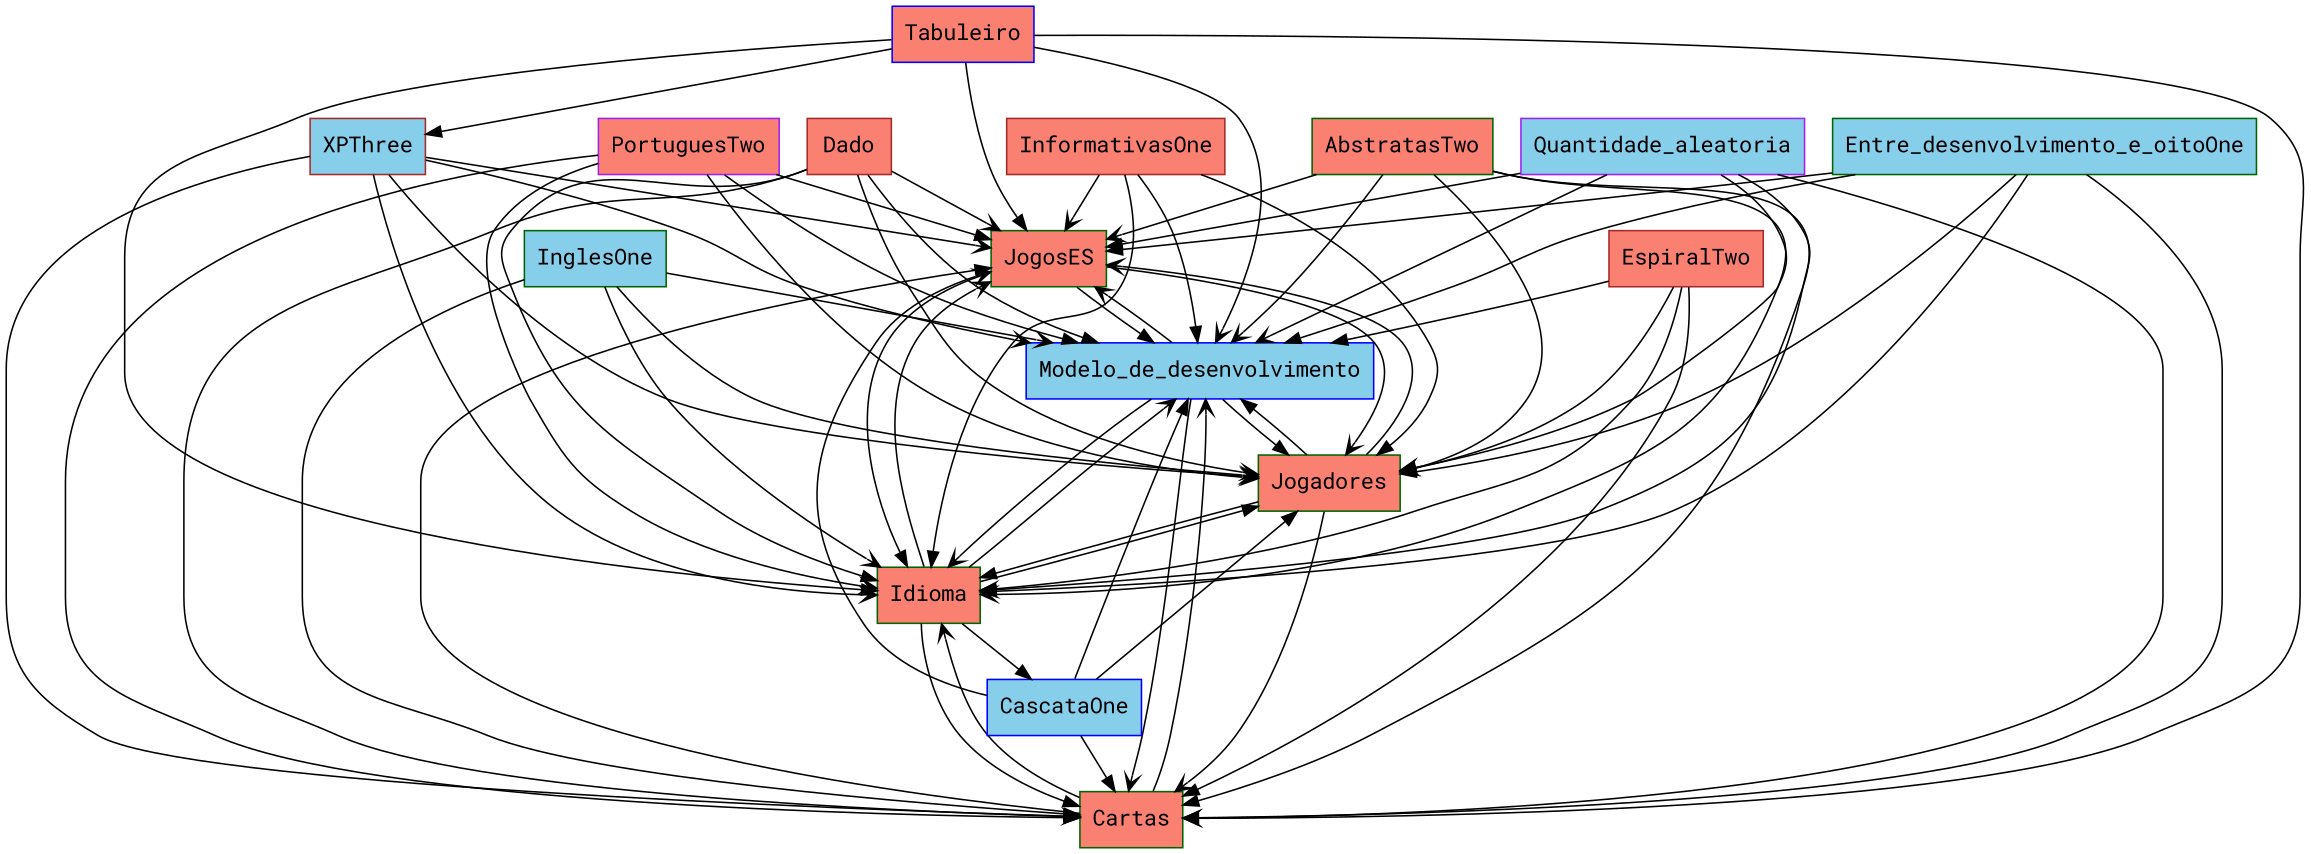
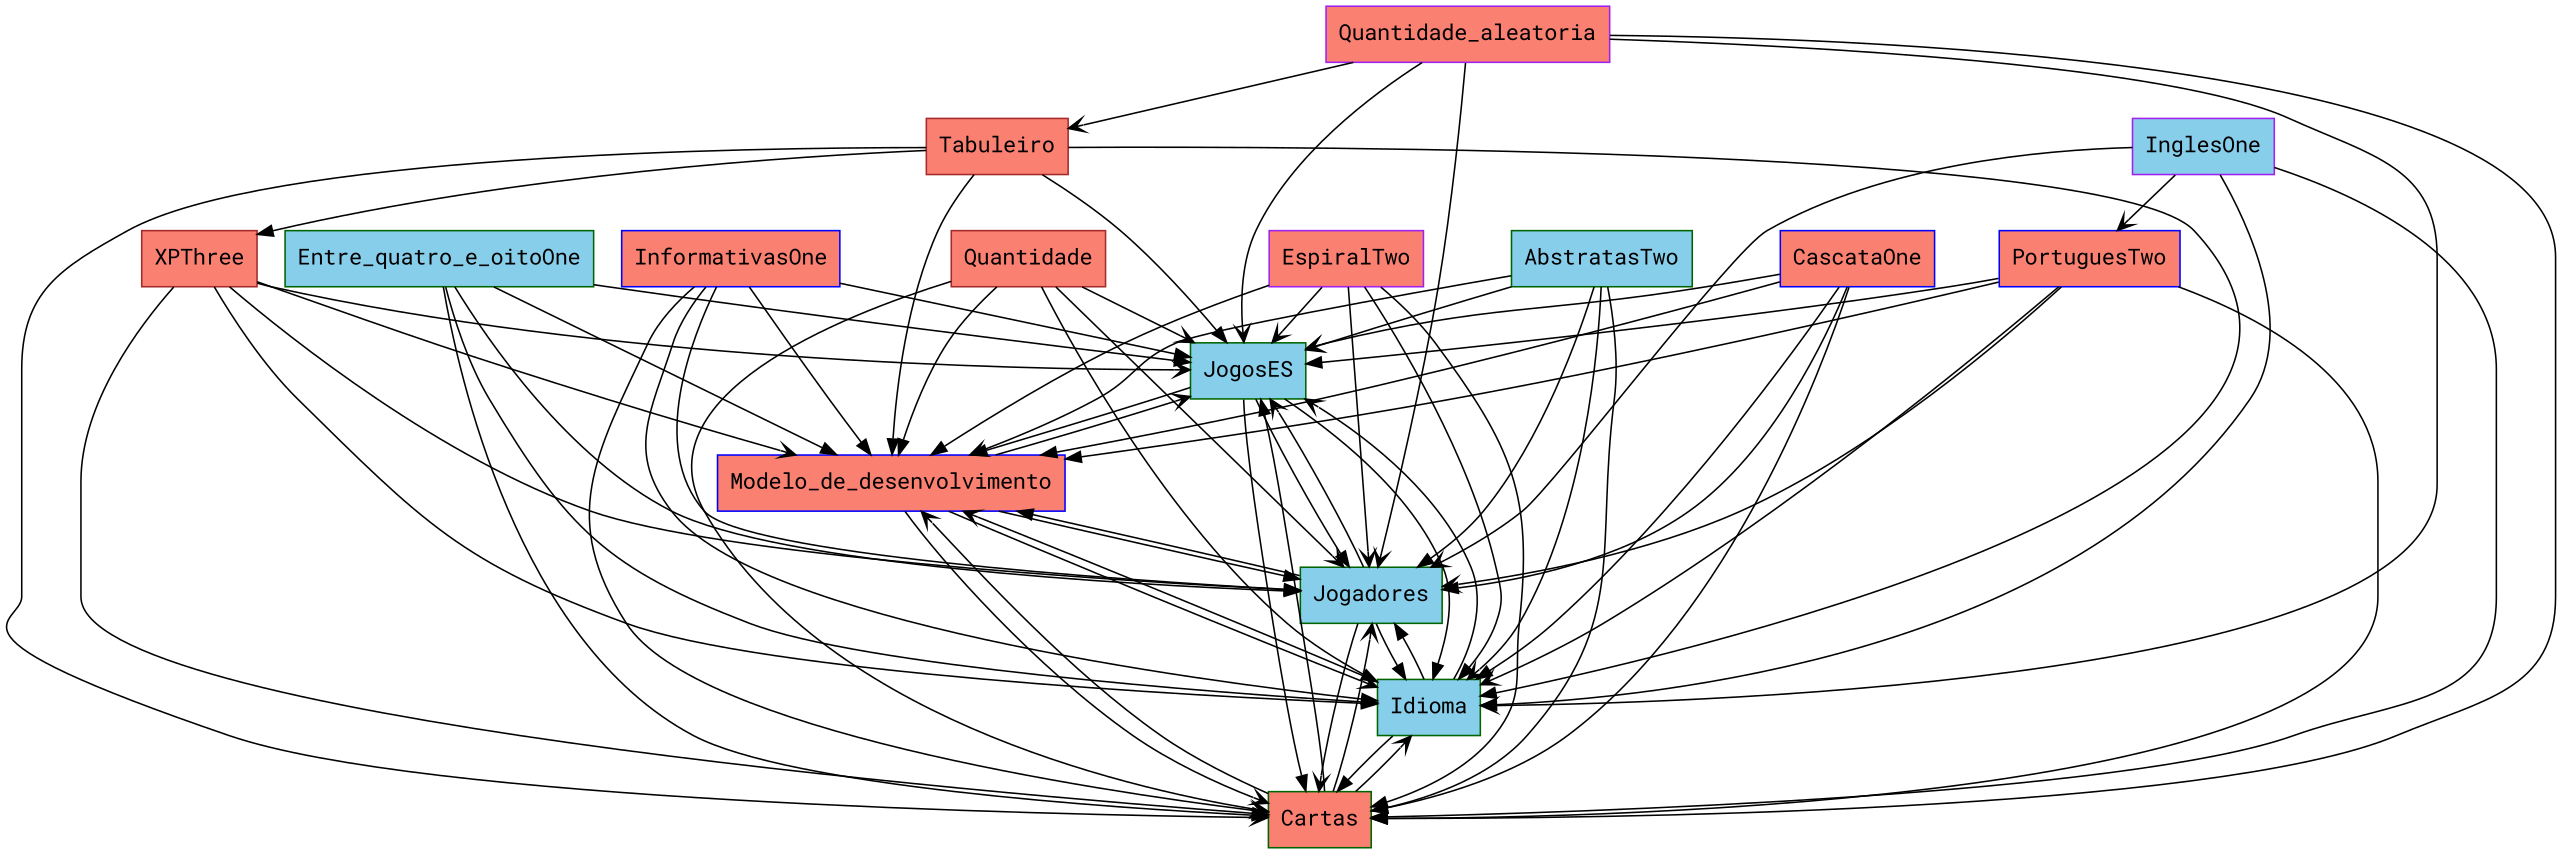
node "Tabuleiro": color blue -> brown
edge "Tabuleiro" -> "Modelo_de_desenvolvimento": arrowhead vee -> normal
node "XPThree": fillcolor skyblue -> salmon
node "PortuguesTwo": color purple -> blue
node "Dado": label "Dado" -> "Quantidade"
node "InformativasOne": color brown -> blue
node "AbstratasTwo": fillcolor salmon -> skyblue
node "Quantidade_aleatoria": fillcolor skyblue -> salmon
node "Entre_desenvolvimento_e_oitoOne": label "Entre_desenvolvimento_e_oitoOne" -> "Entre_quatro_e_oitoOne"
edge "InformativasOne" -> "JogosES": arrowhead vee -> normal
edge "Quantidade_aleatoria" -> "JogosES": arrowhead normal -> vee
edge "Quantidade_aleatoria" -> "Modelo_de_desenvolvimento": now "Quantidade_aleatoria" -> "Tabuleiro"
node "InglesOne": color darkgreen -> purple
node "JogosES": fillcolor salmon -> skyblue
node "EspiralTwo": color brown -> purple
edge "InglesOne" -> "Modelo_de_desenvolvimento": now "InglesOne" -> "PortuguesTwo"
edge "EspiralTwo" -> "JogosES": added
edge "JogosES" -> "Jogadores": arrowhead vee -> normal
node "Modelo_de_desenvolvimento": fillcolor skyblue -> salmon
edge "XPThree" -> "Jogadores": arrowhead vee -> normal
edge "InglesOne" -> "Idioma": arrowhead vee -> normal
node "Jogadores": fillcolor salmon -> skyblue
edge "XPThree" -> "Idioma": arrowhead vee -> normal
edge "JogosES" -> "Cartas": added
node "Idioma": fillcolor salmon -> skyblue
edge "Idioma" -> "CascataOne": reversed
edge "InformativasOne" -> "Cartas": added
node "CascataOne": fillcolor skyblue -> salmon
edge "Cartas" -> "Jogadores": added
edge "Quantidade_aleatoria" -> "Cartas": arrowhead vee -> normal
